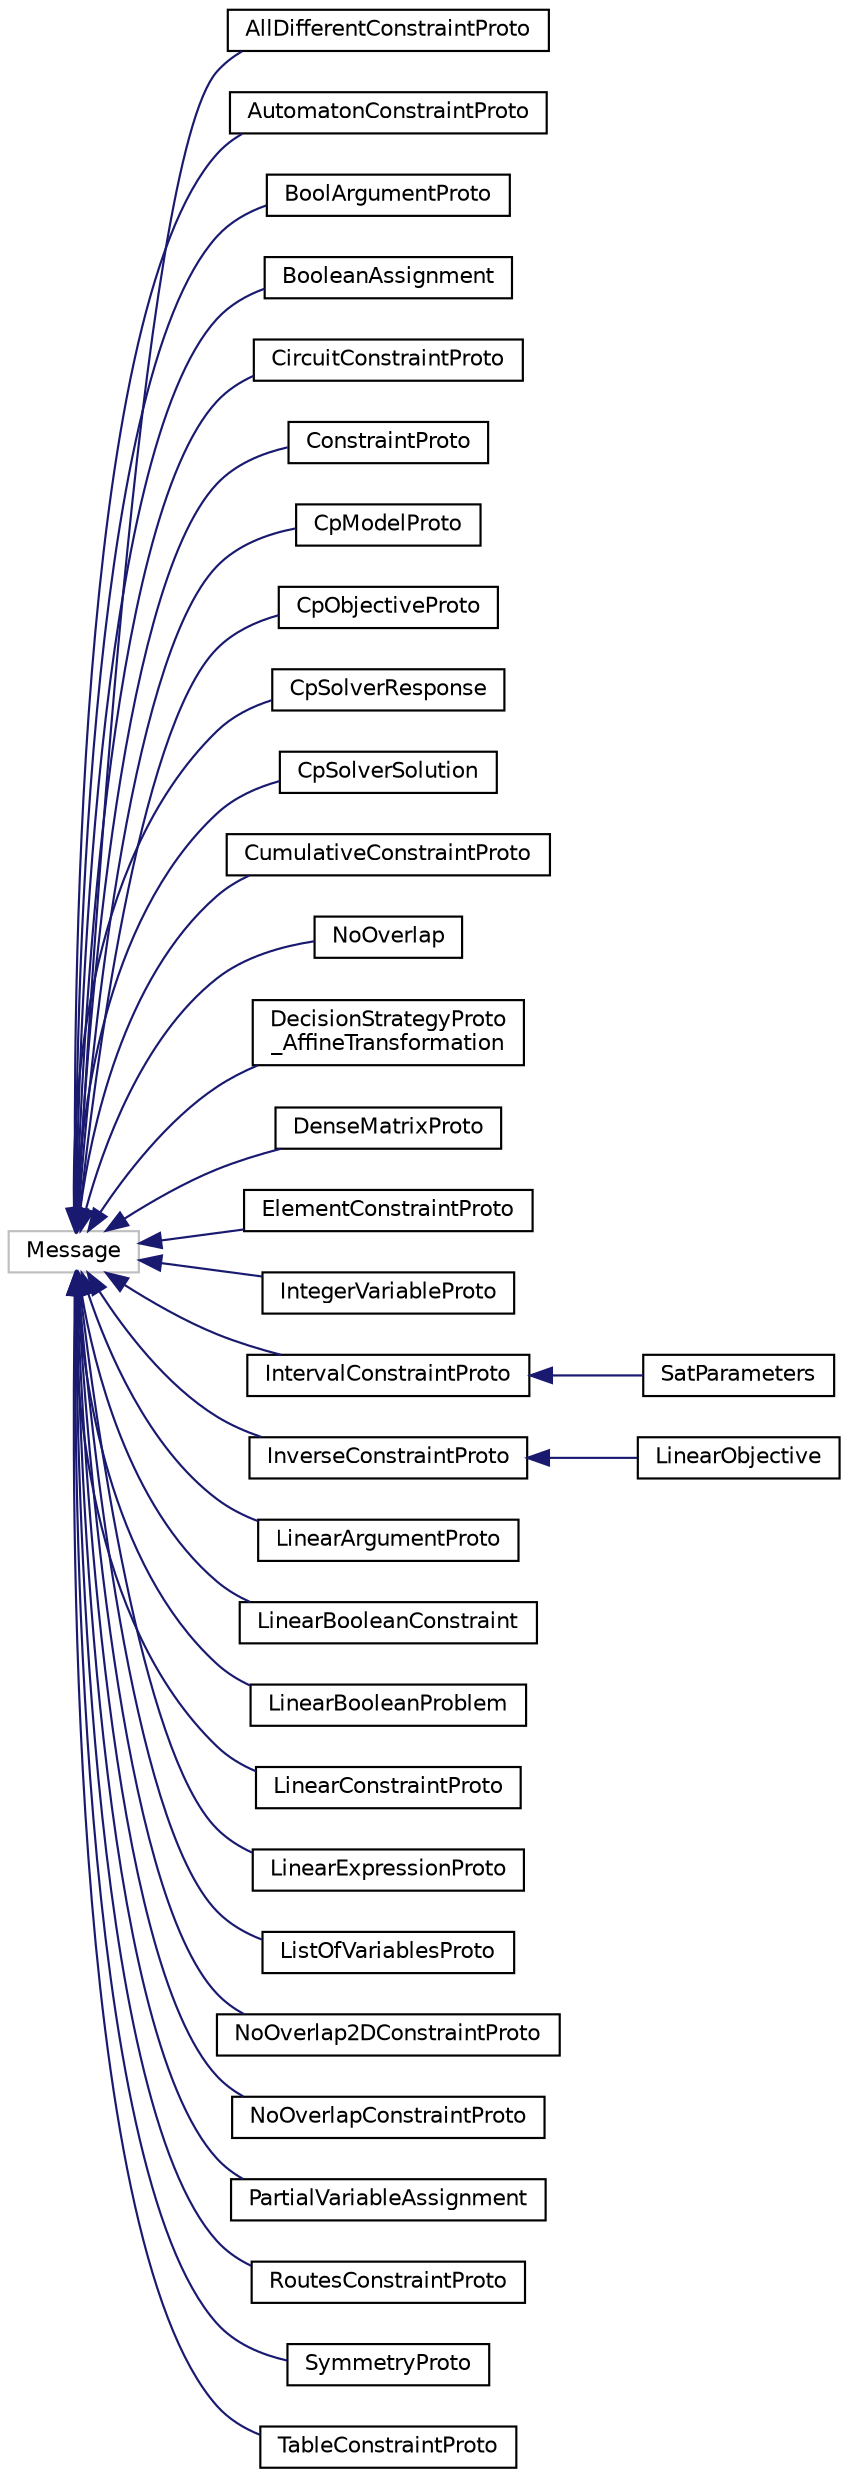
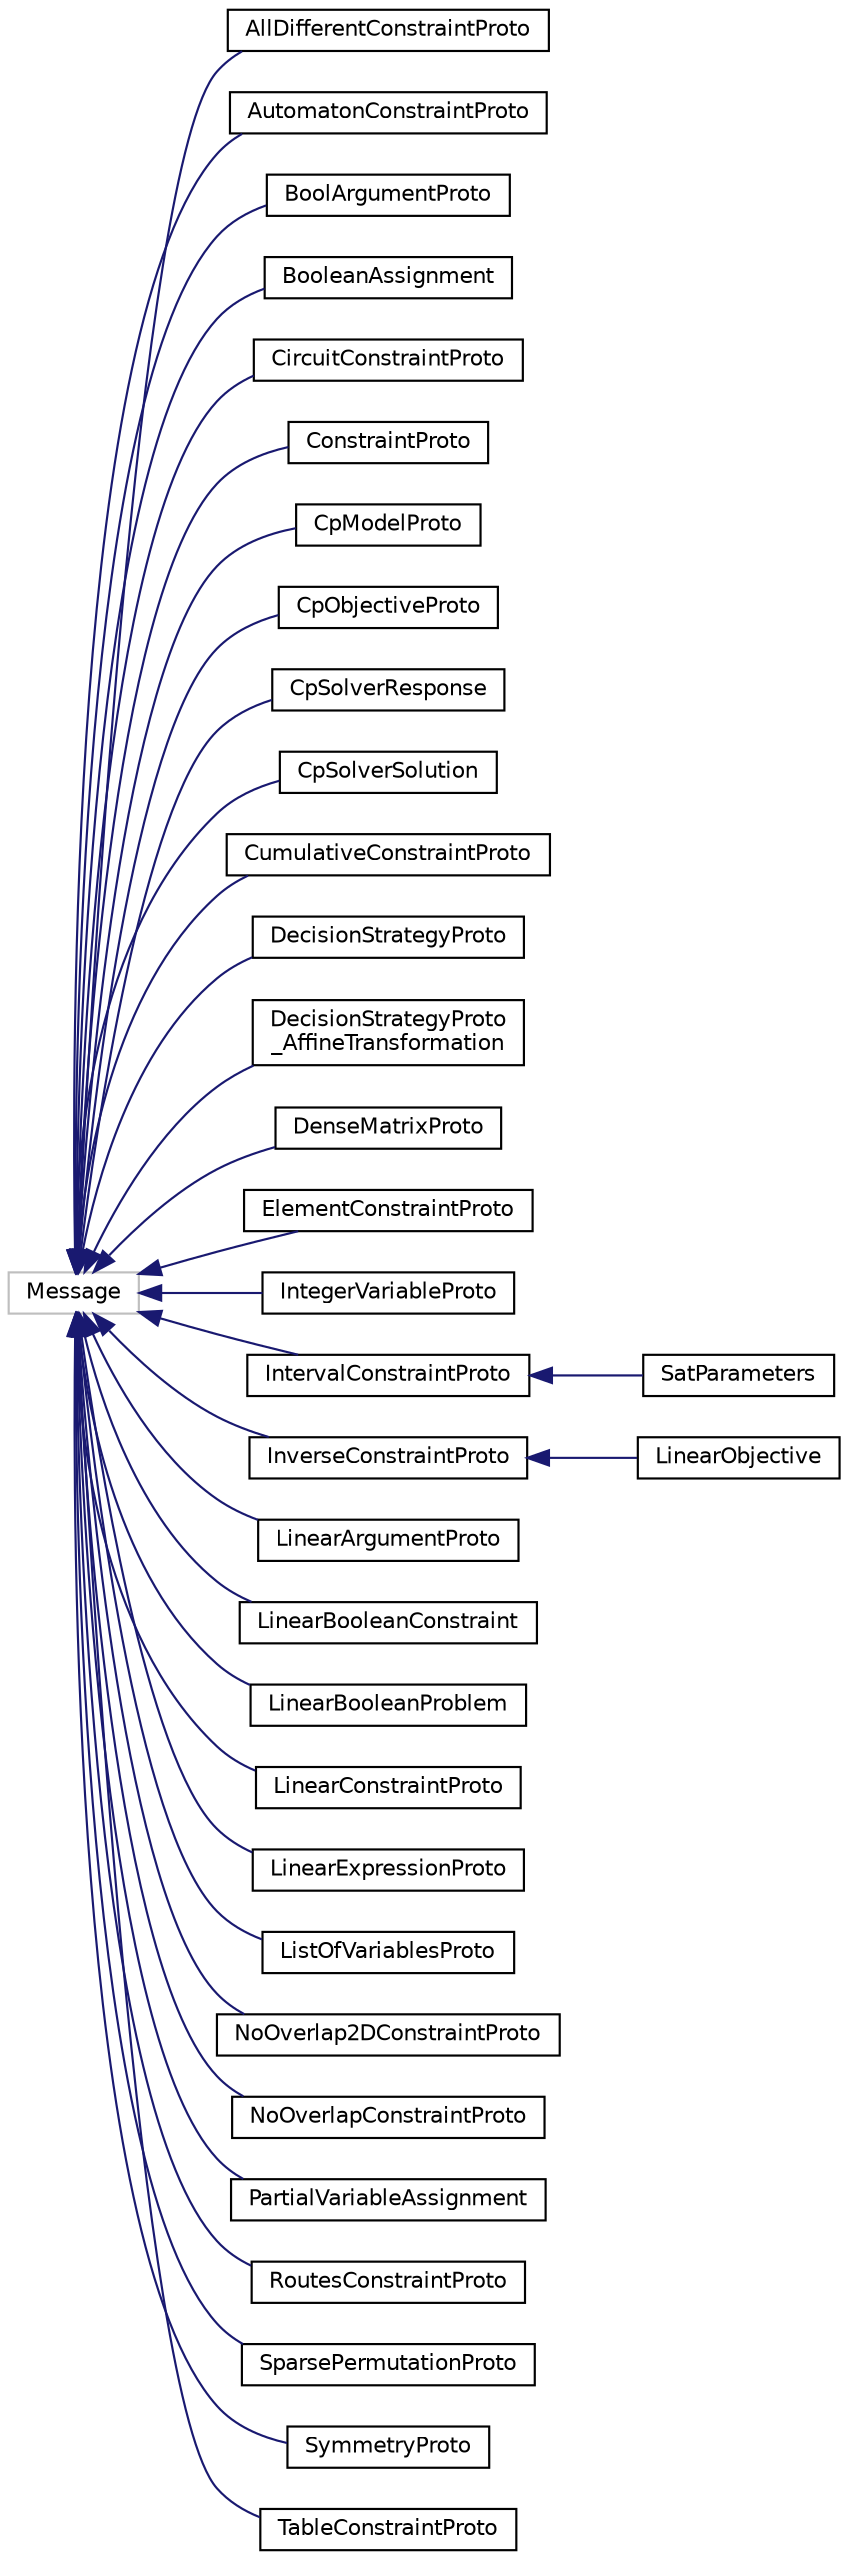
node "NoOverlap": label "NoOverlap" -> "DecisionStrategyProto"
node "SparsePermutationProto": added
